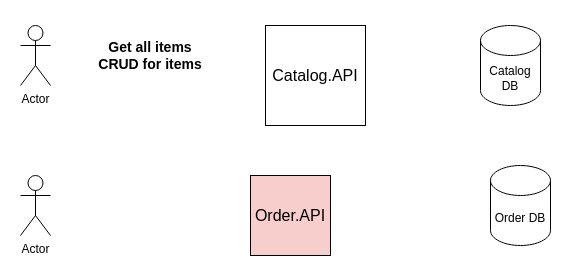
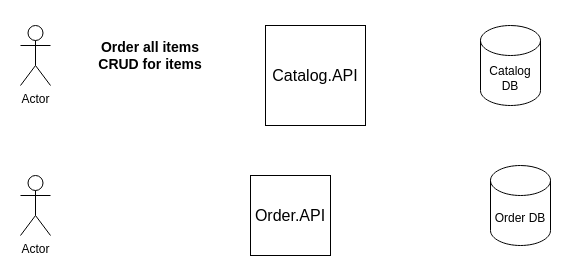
node "Get all items CRUD for items": label "Get all items CRUD for items" -> "Order all items CRUD for items"
node "Order.API": fillcolor #f8cecc -> #ffffff
